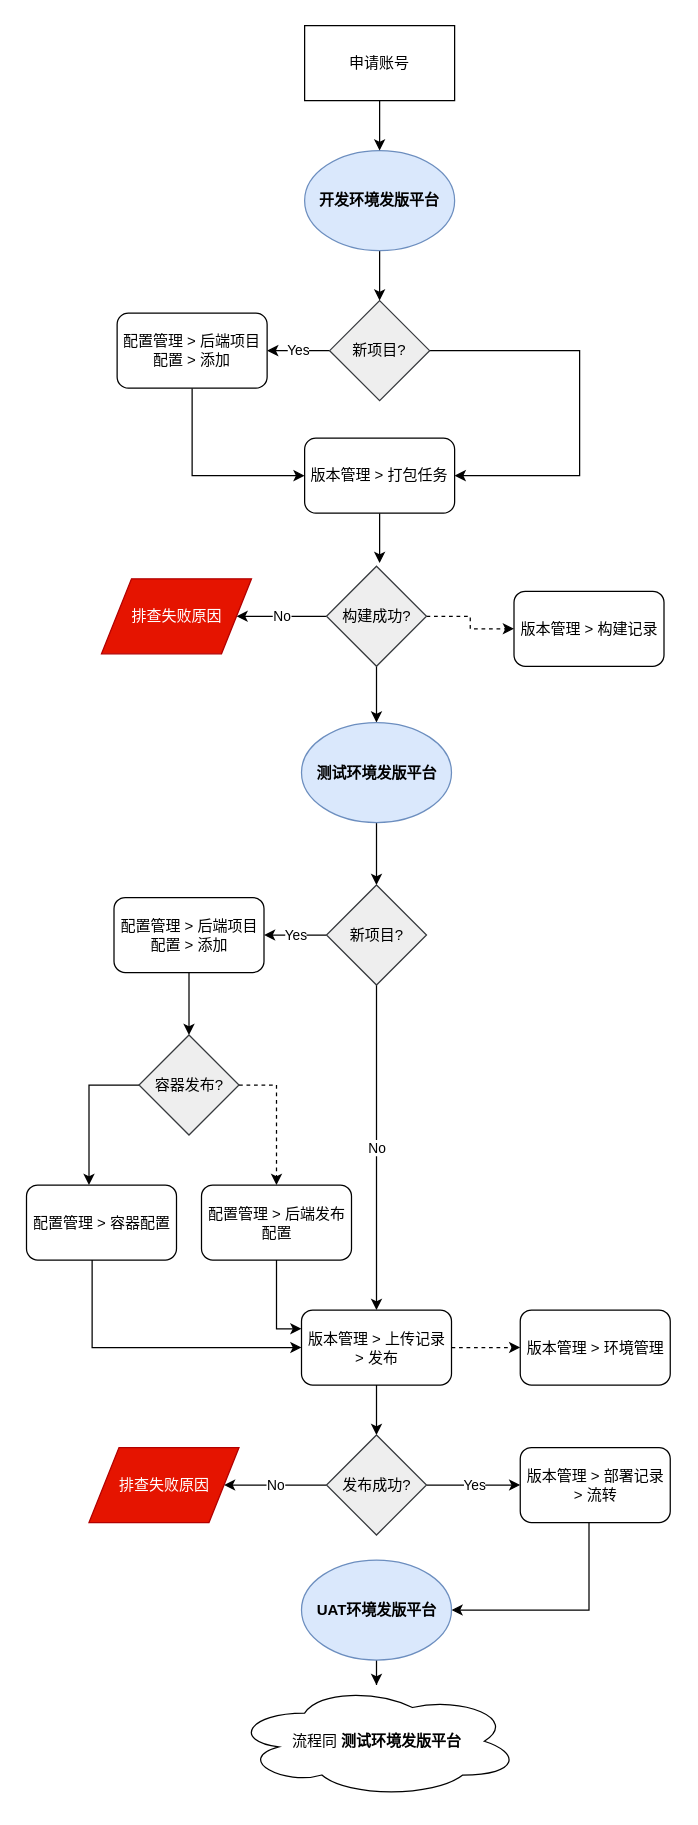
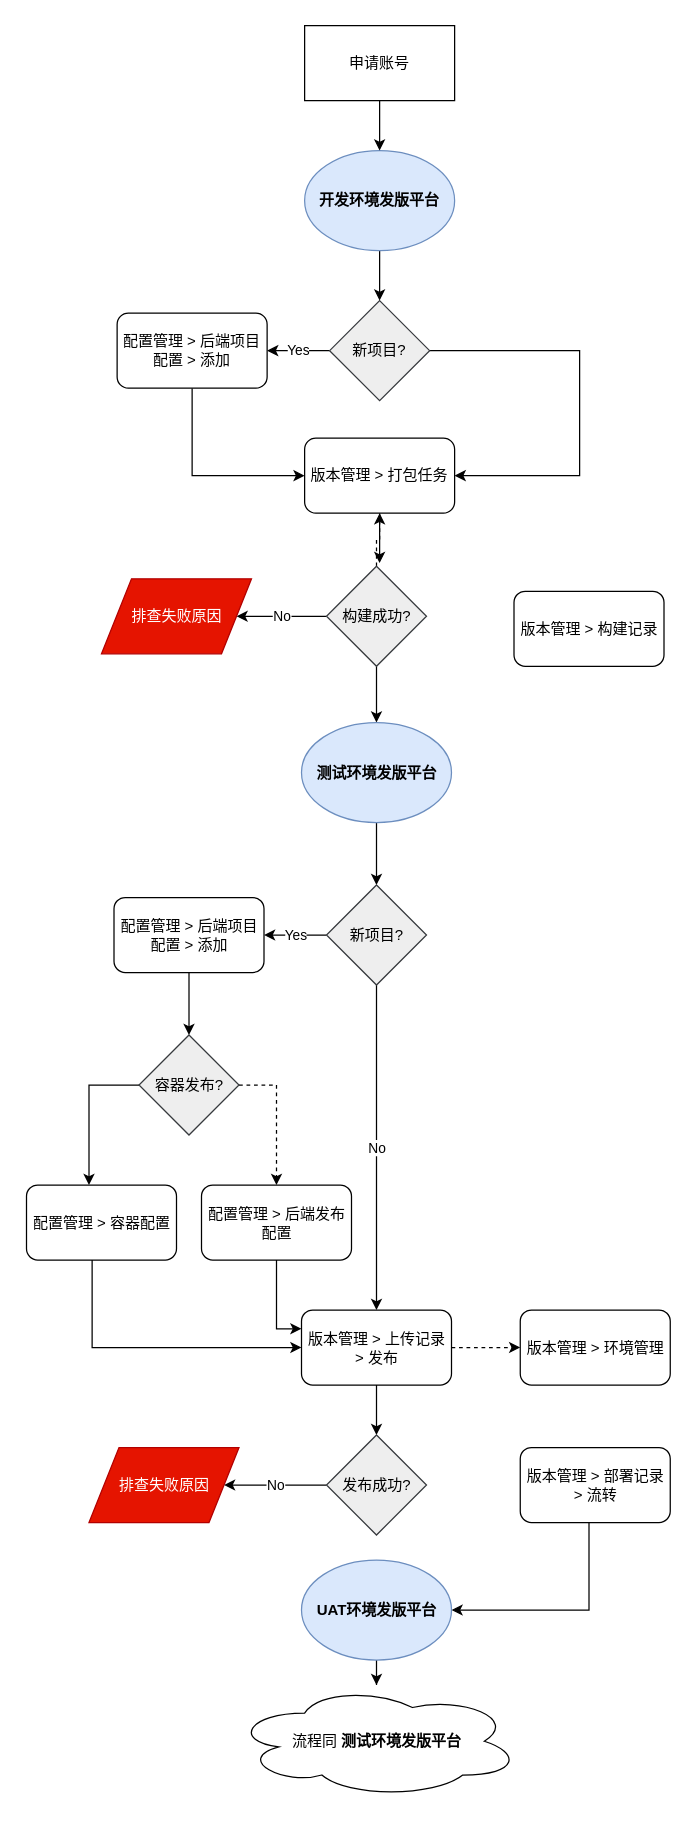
edge "构建成功?" -> "版本管理 > 构建记录": now "构建成功?" -> "版本管理 > 打包任务"
edge "发布成功?" -> "版本管理 > 部署记录 > 流转": removed, label "Yes"
